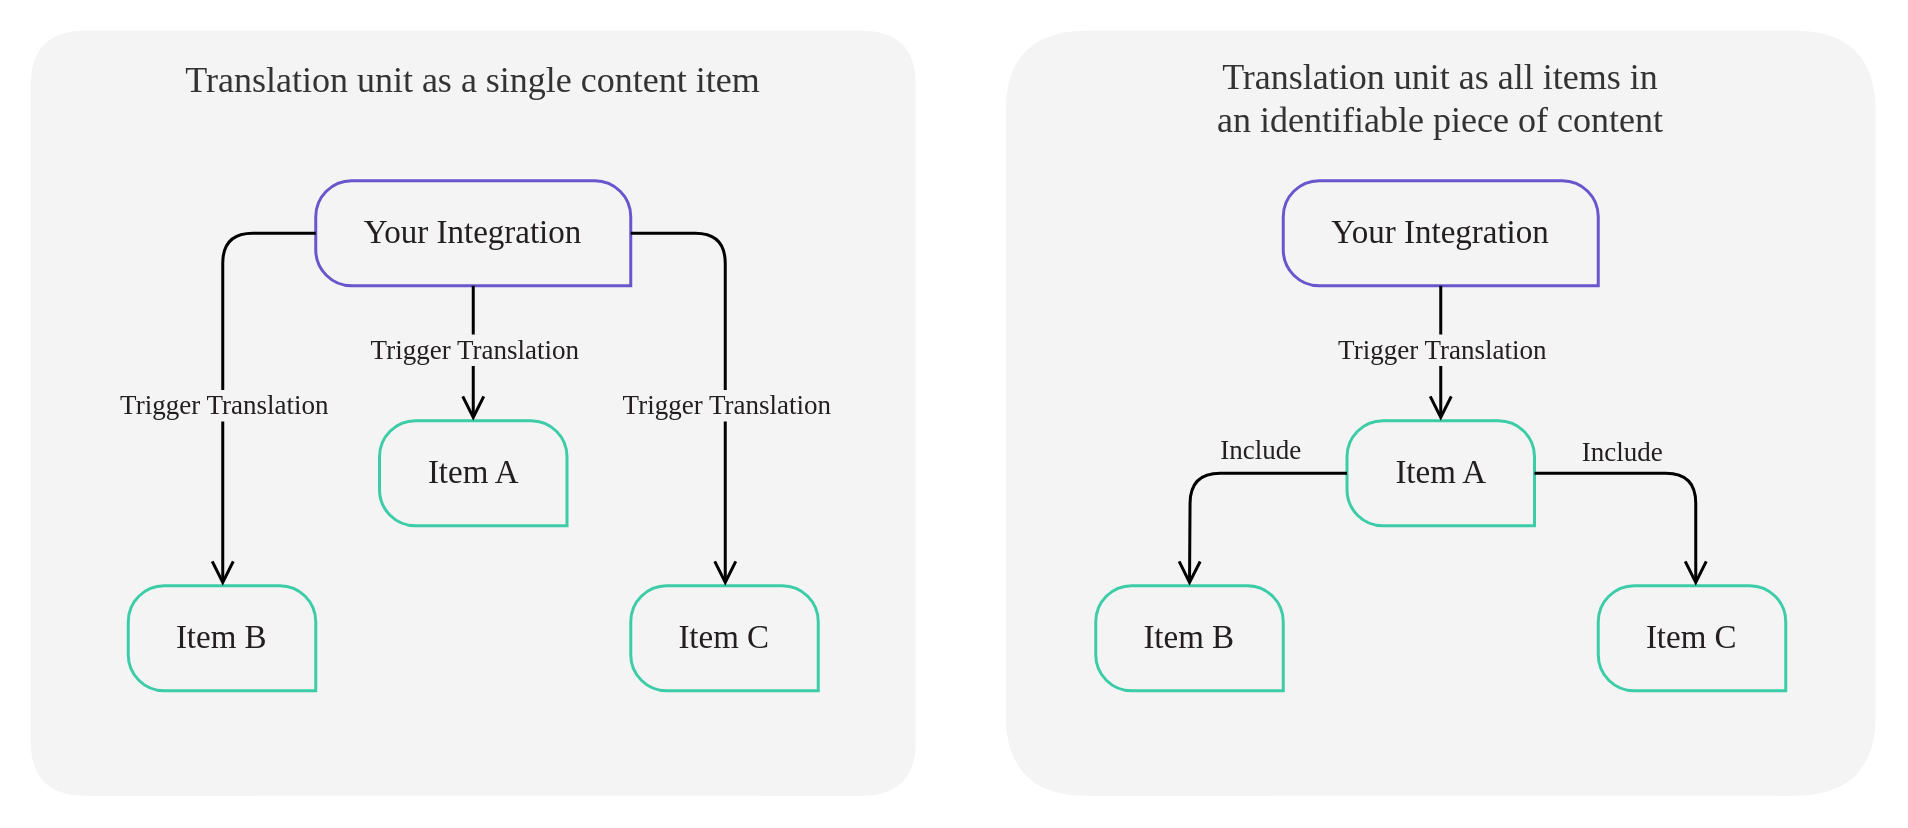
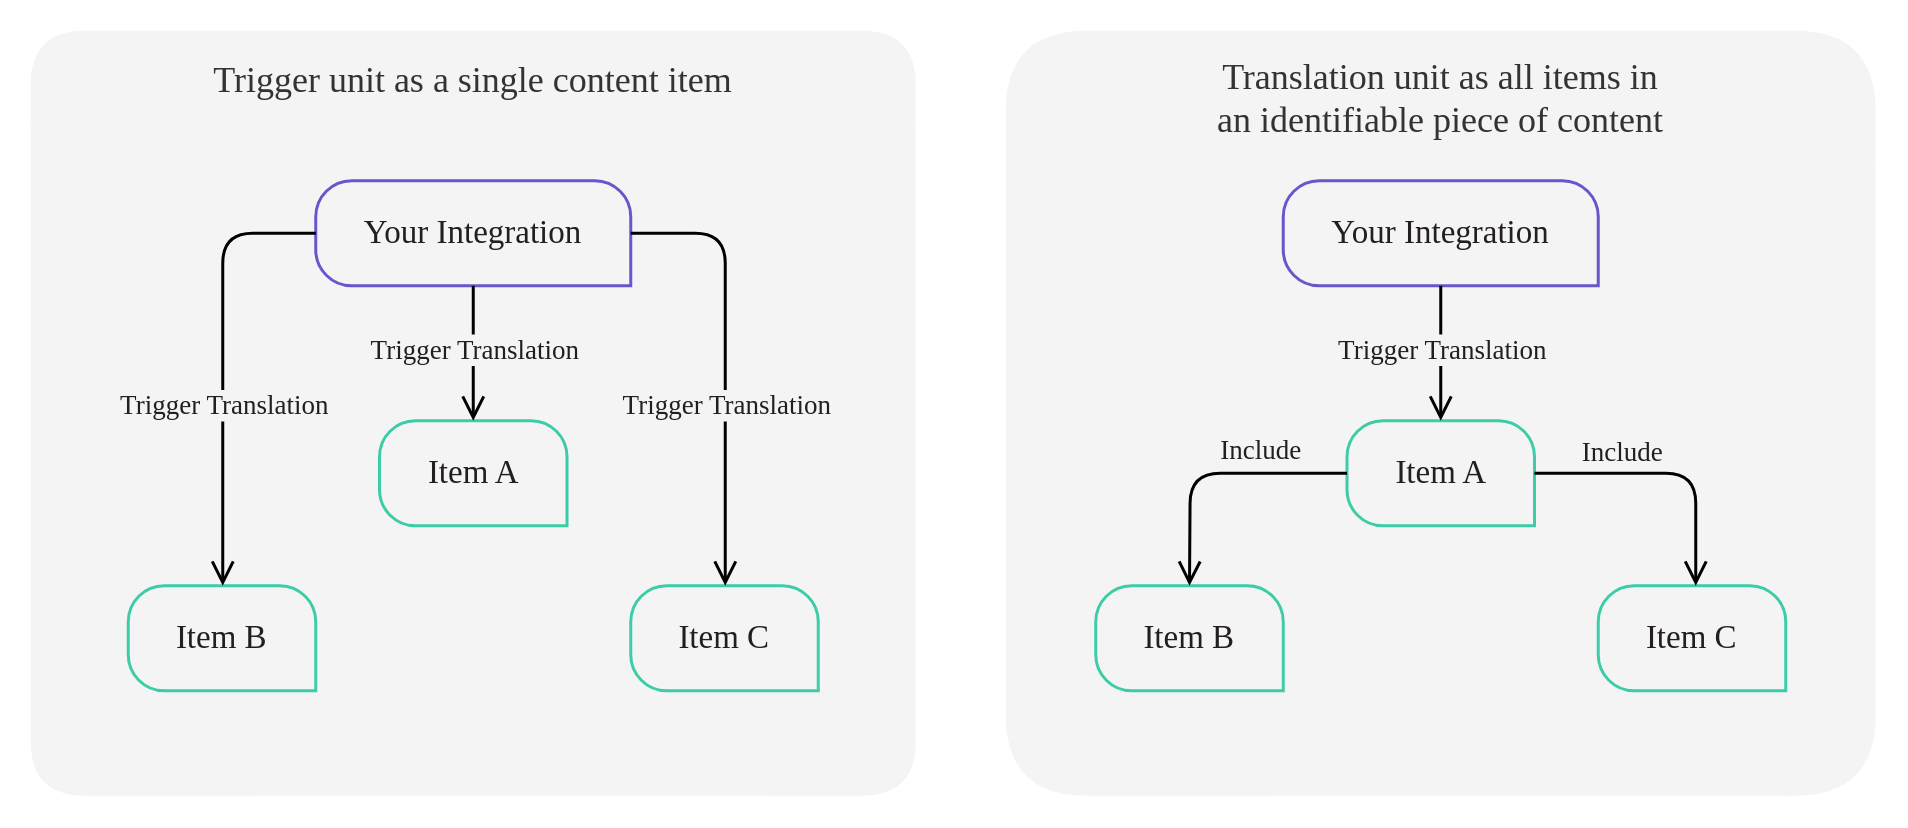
node "Translation unit as a single content item": label "Translation unit as a single content item" -> "Trigger unit as a single content item"
